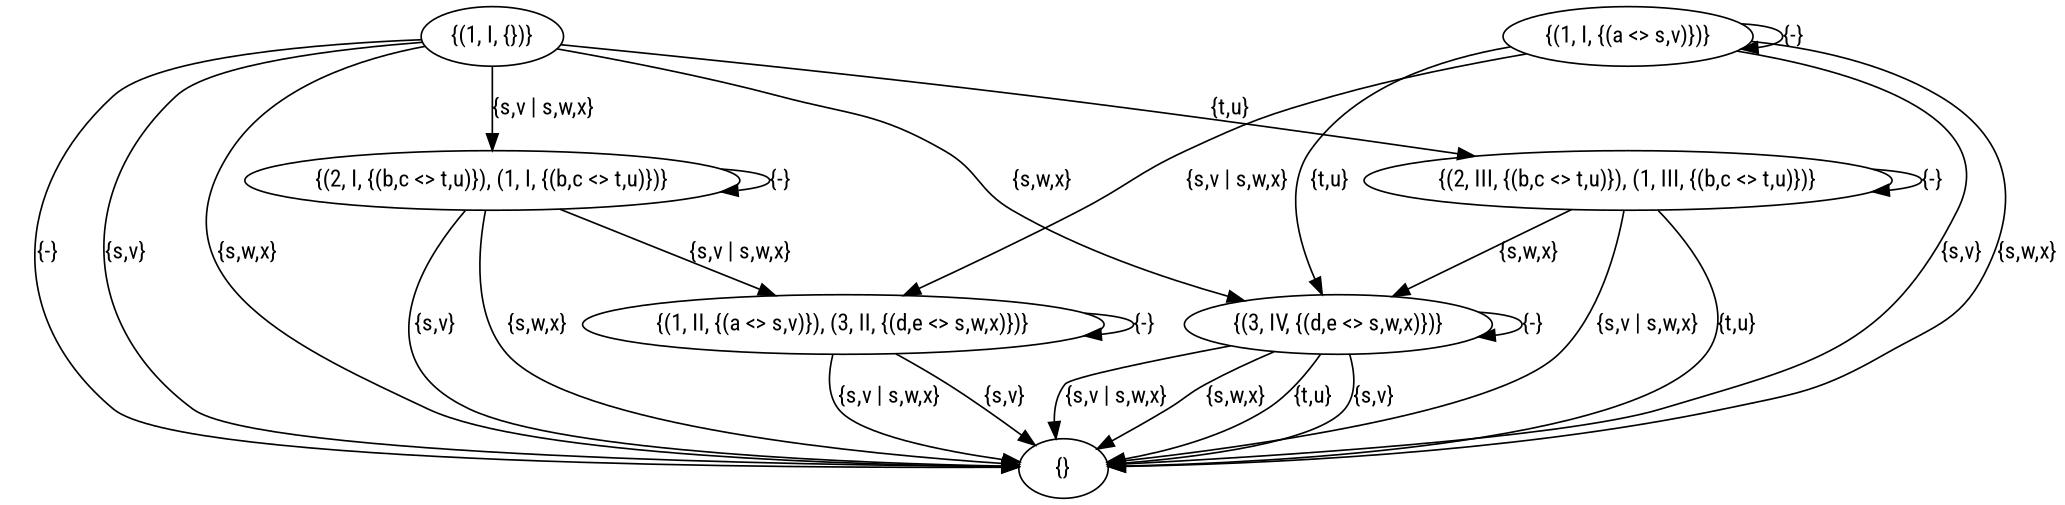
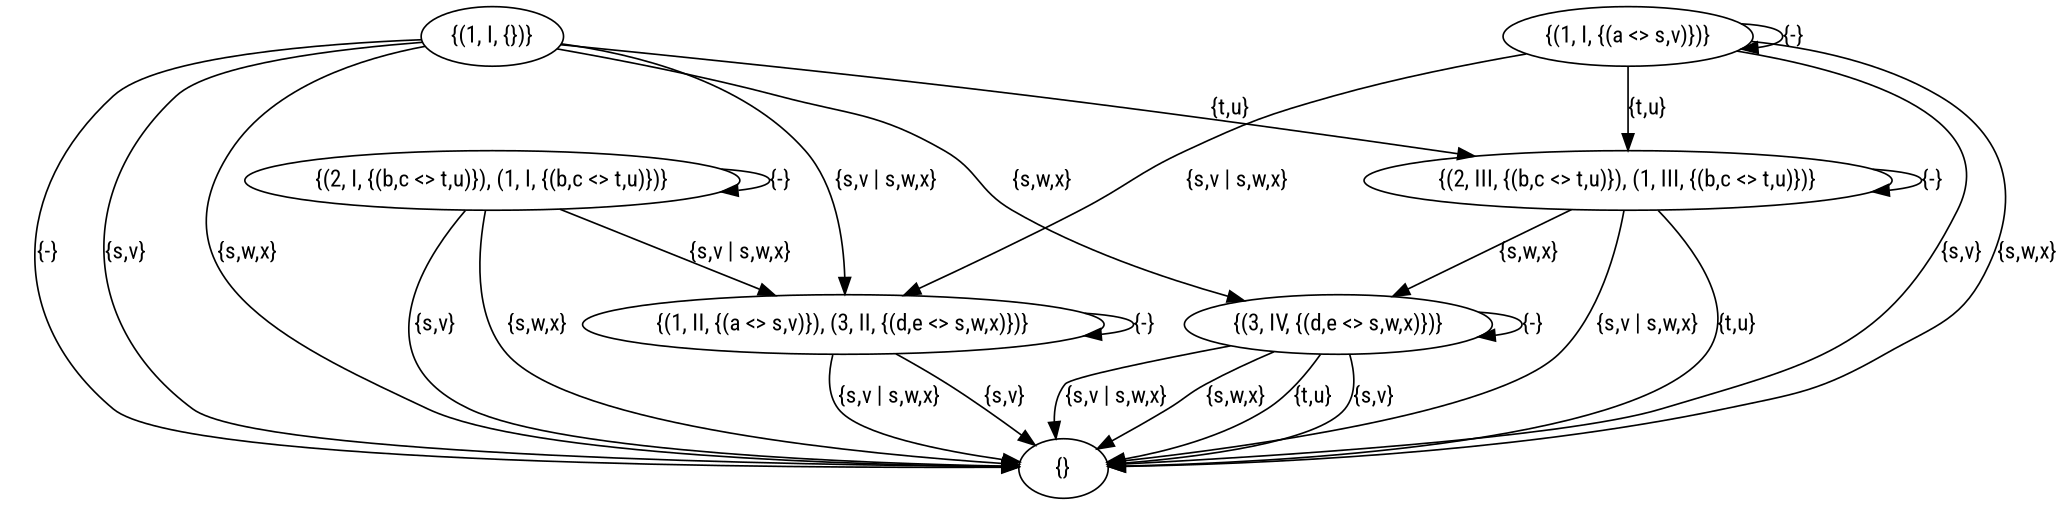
edge "{(1, I, {})}" -> "{(2, I, {(b,c <> t,u)}), (1, I, {(b,c <> t,u)})}": now "{(1, I, {})}" -> "{(1, II, {(a <> s,v)}), (3, II, {(d,e <> s,w,x)})}"
edge "{(1, I, {(a <> s,v)})}" -> "{(3, IV, {(d,e <> s,w,x)})}": now "{(1, I, {(a <> s,v)})}" -> "{(2, III, {(b,c <> t,u)}), (1, III, {(b,c <> t,u)})}"
